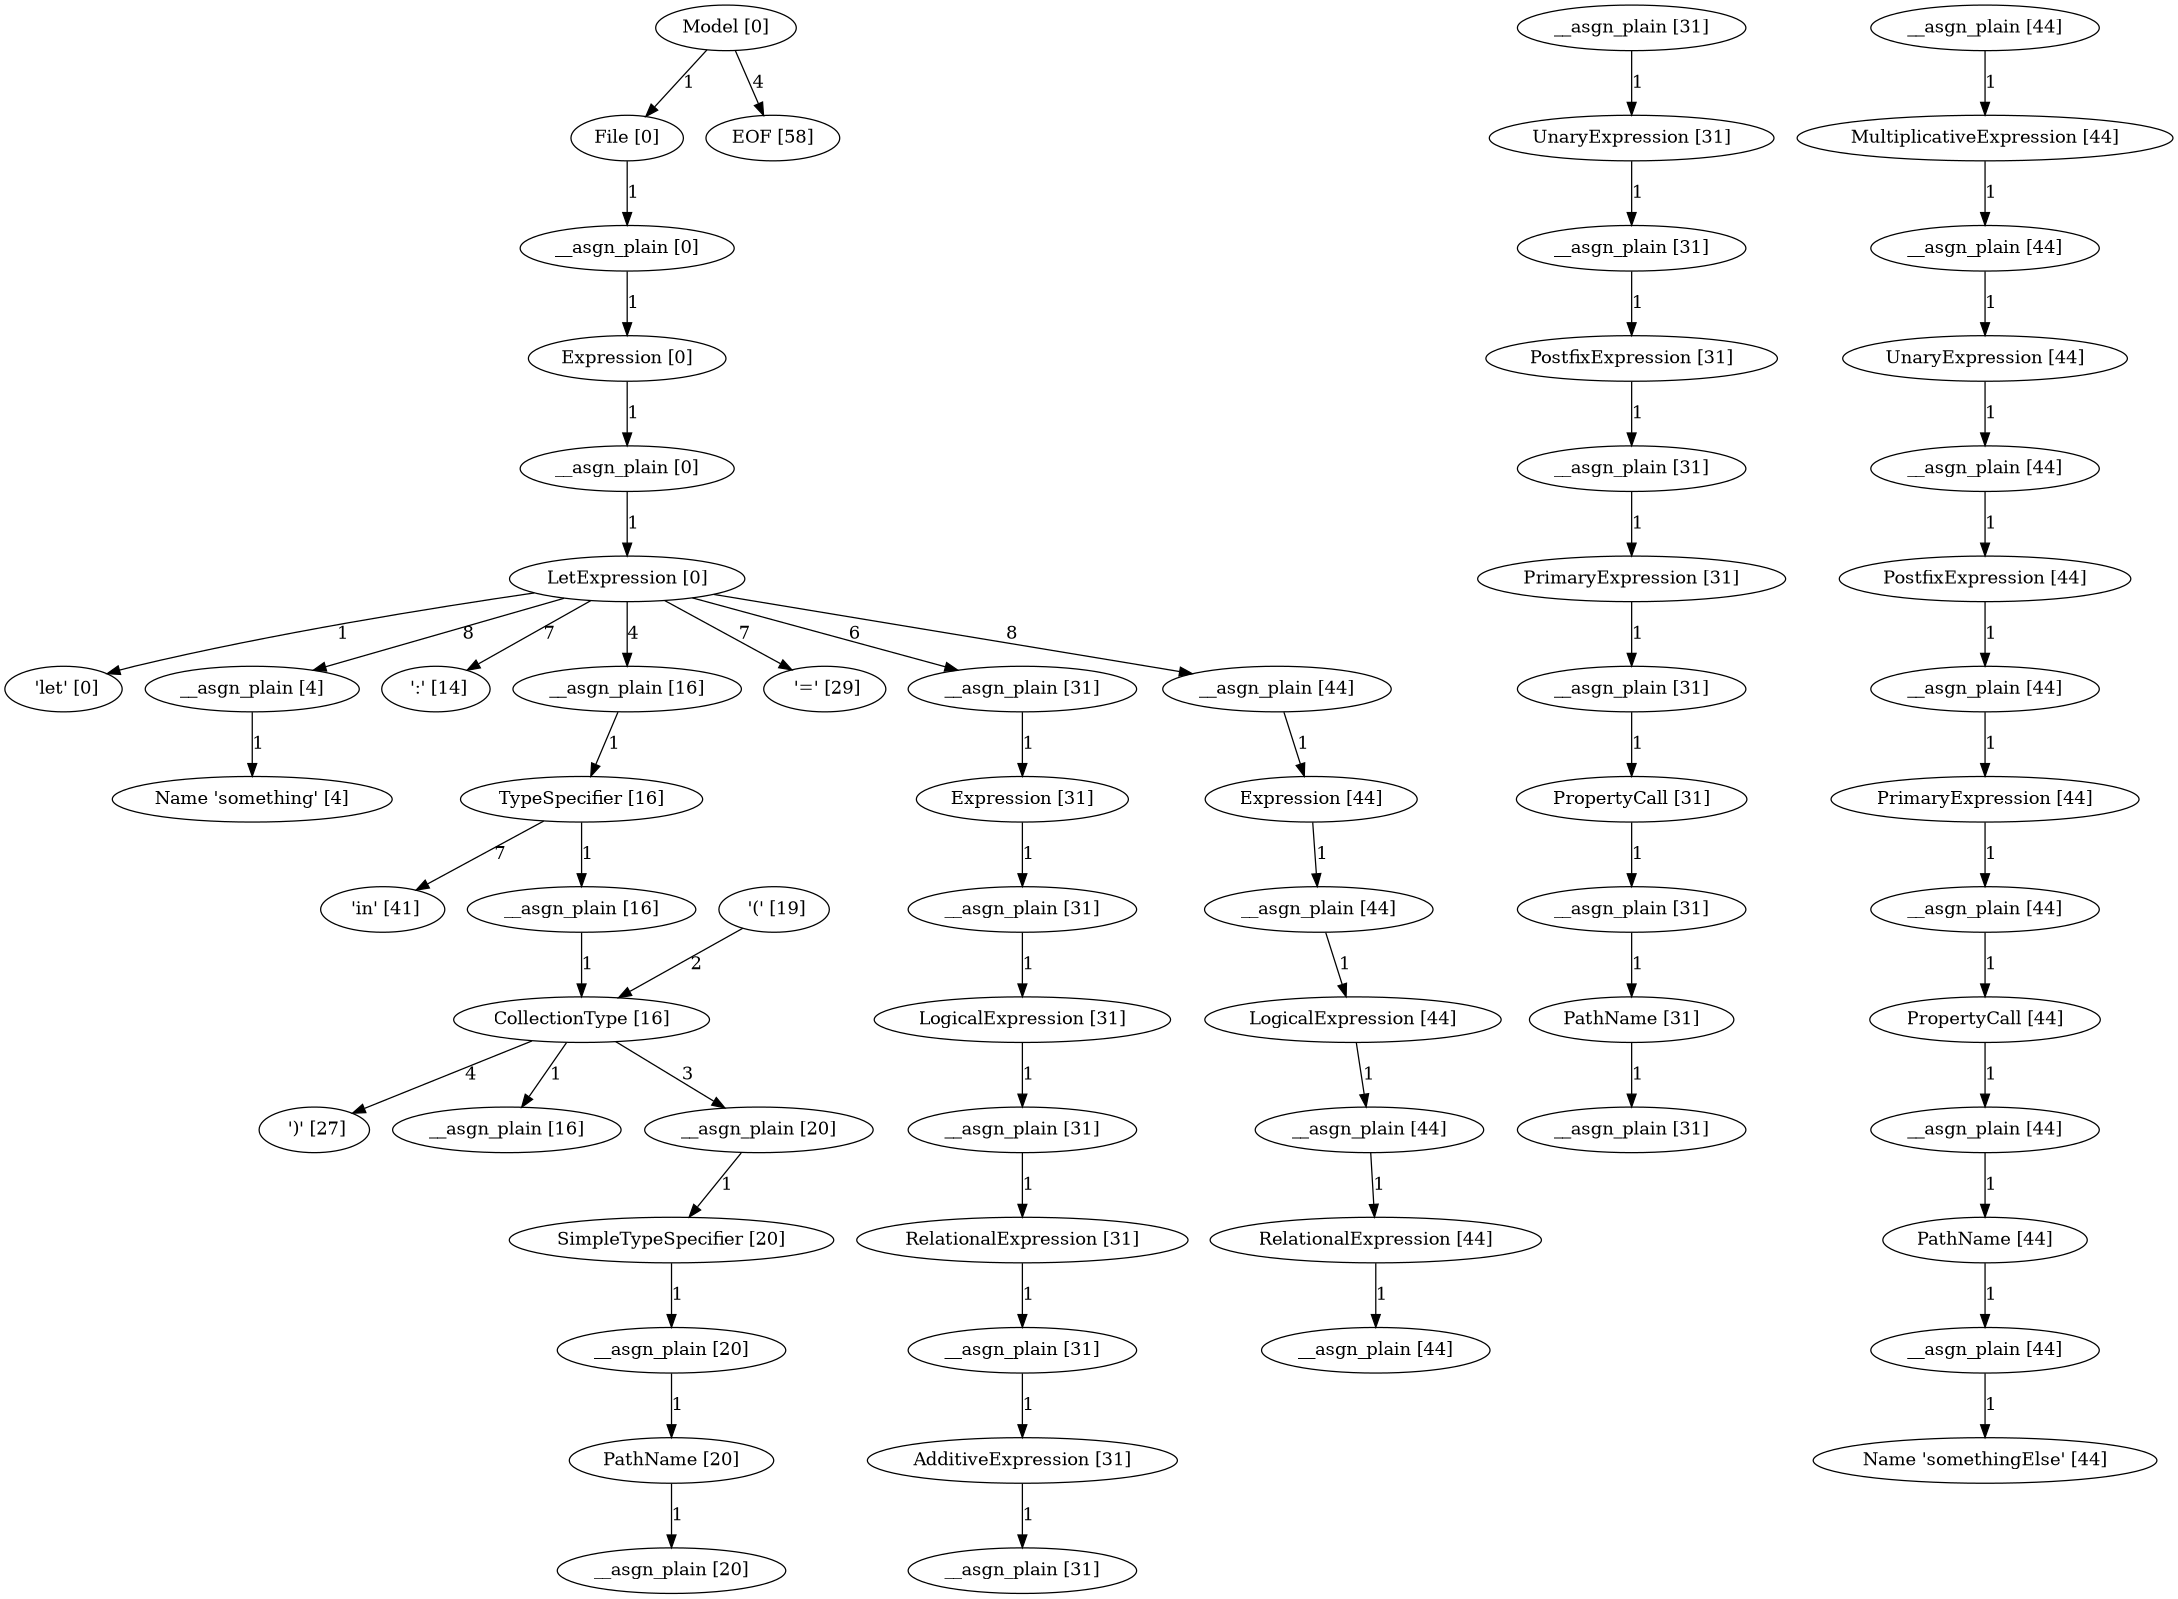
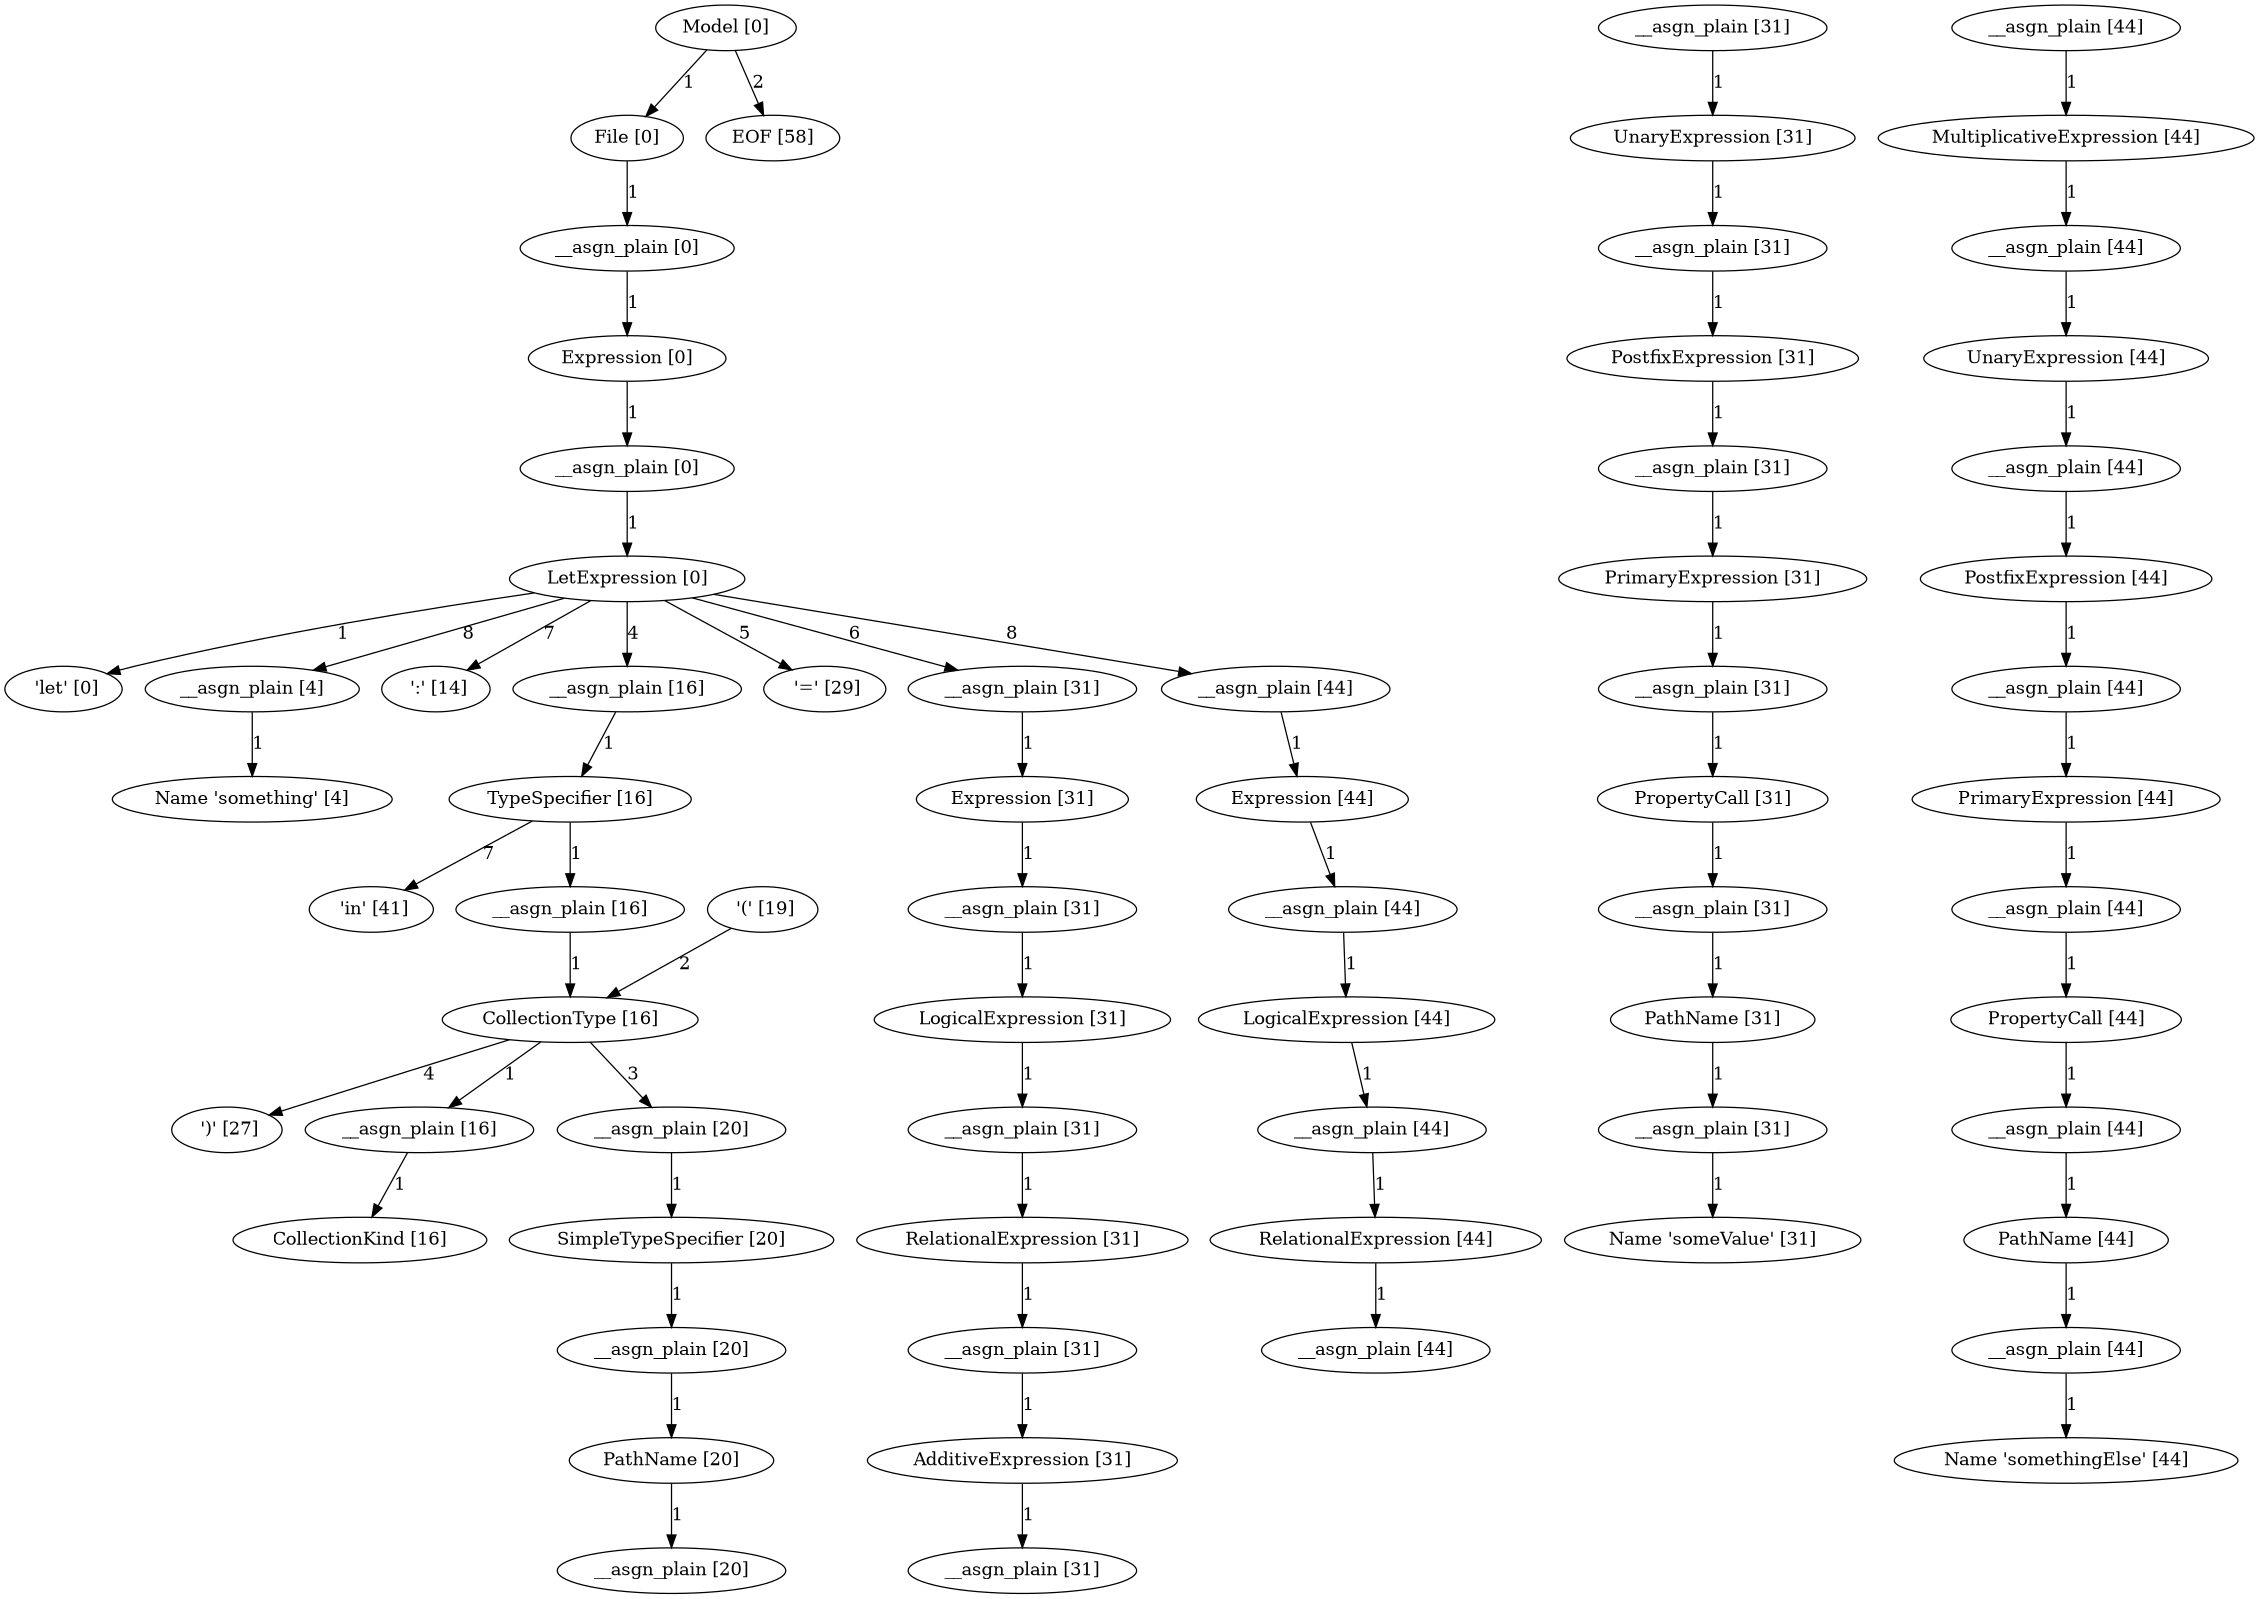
edge "Model [0]" -> "EOF [58]": label "4" -> "2"
edge "LetExpression [0]" -> "'=' [29]": label "7" -> "5"
node "CollectionKind [16]": added
node "Name 'someValue' [31]": added
